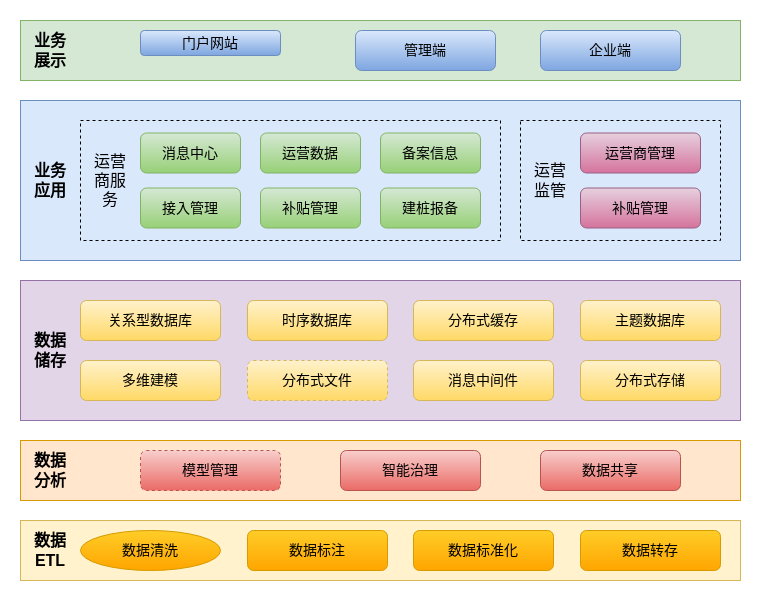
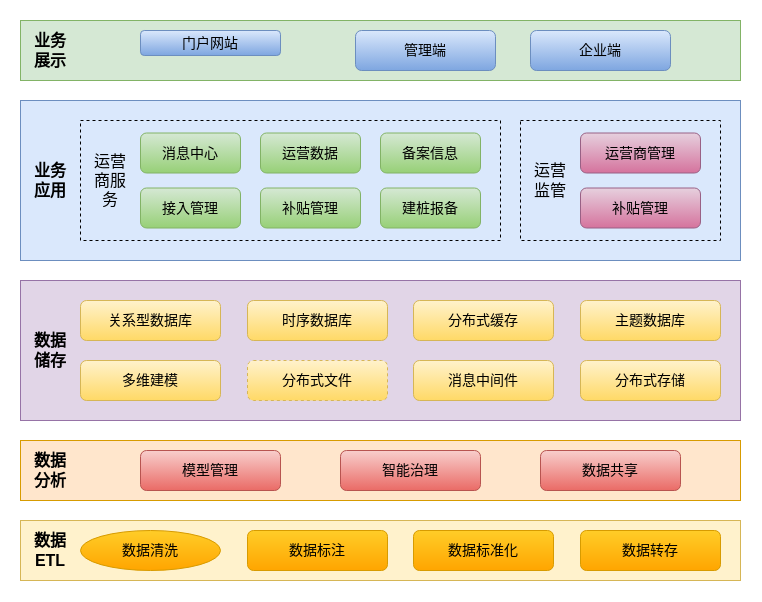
node "企业端": moved (611, 51) -> (601, 51)
node "模型管理": style dashed -> solid
